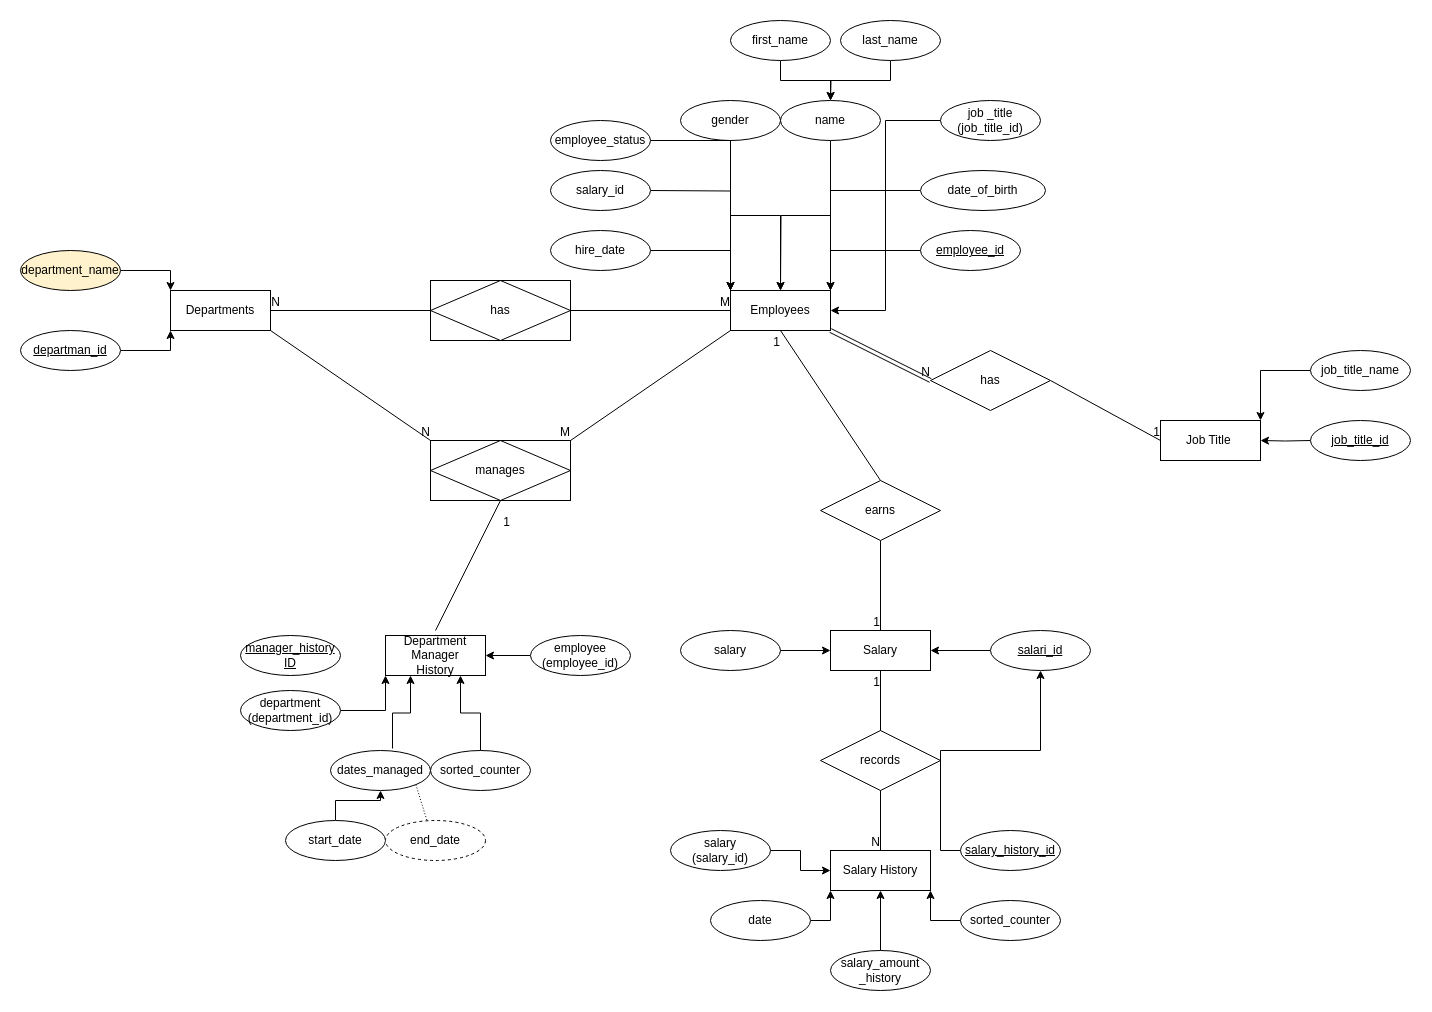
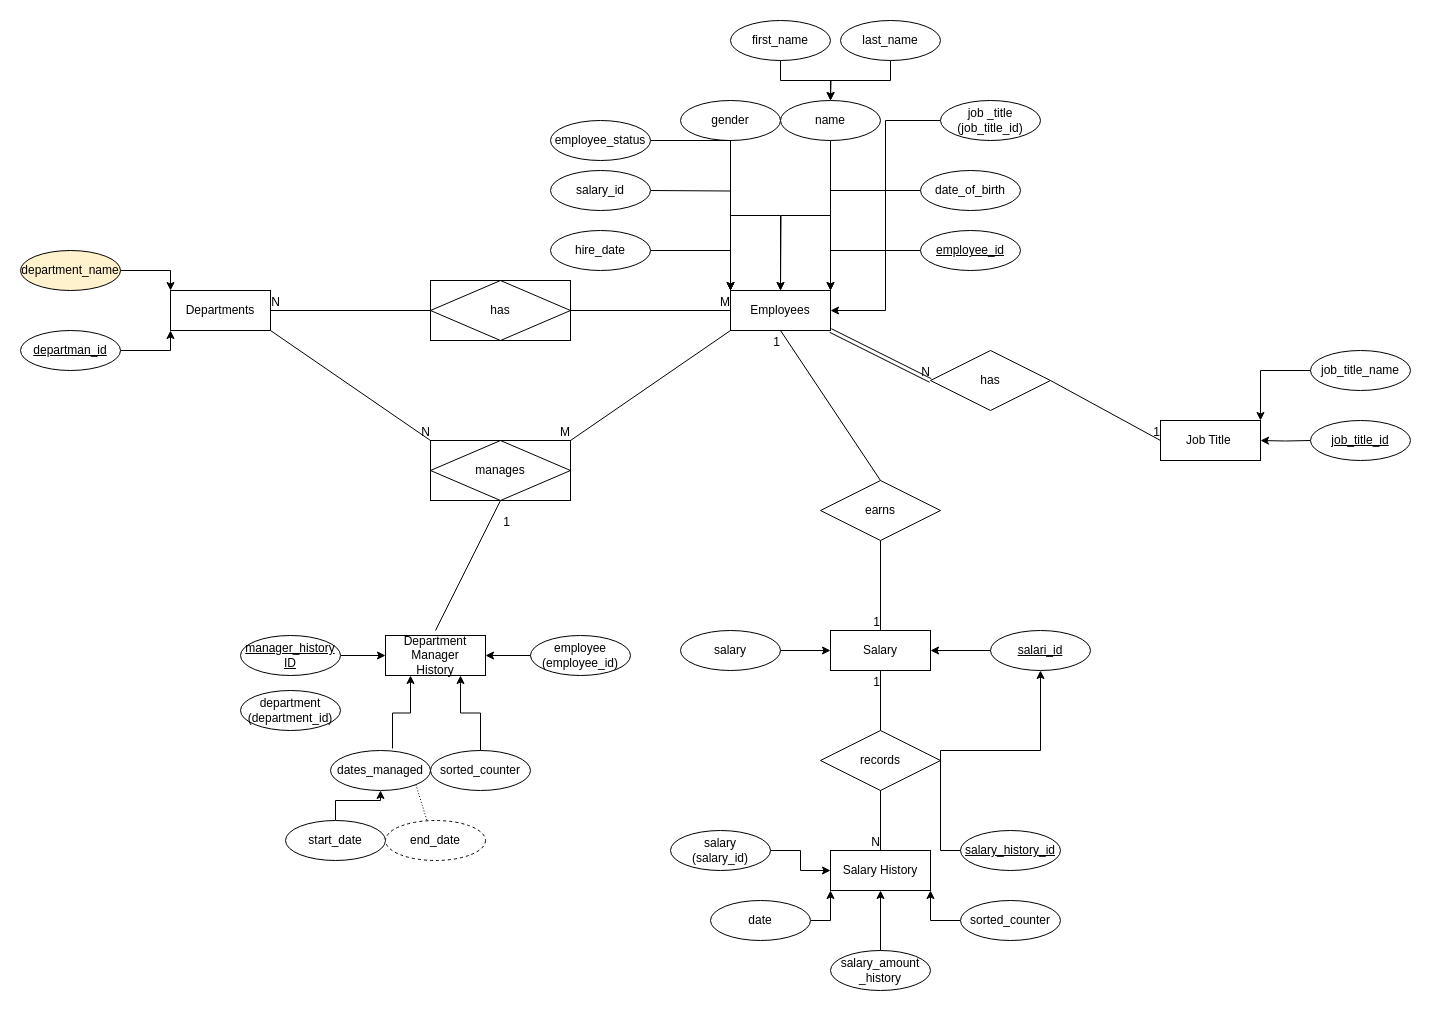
node "date_of_birth": size 125x40 -> 100x40
edge "manager_history ID" -> "Department Manager History": added
edge "department (department_id)" -> "Department Manager History": removed
